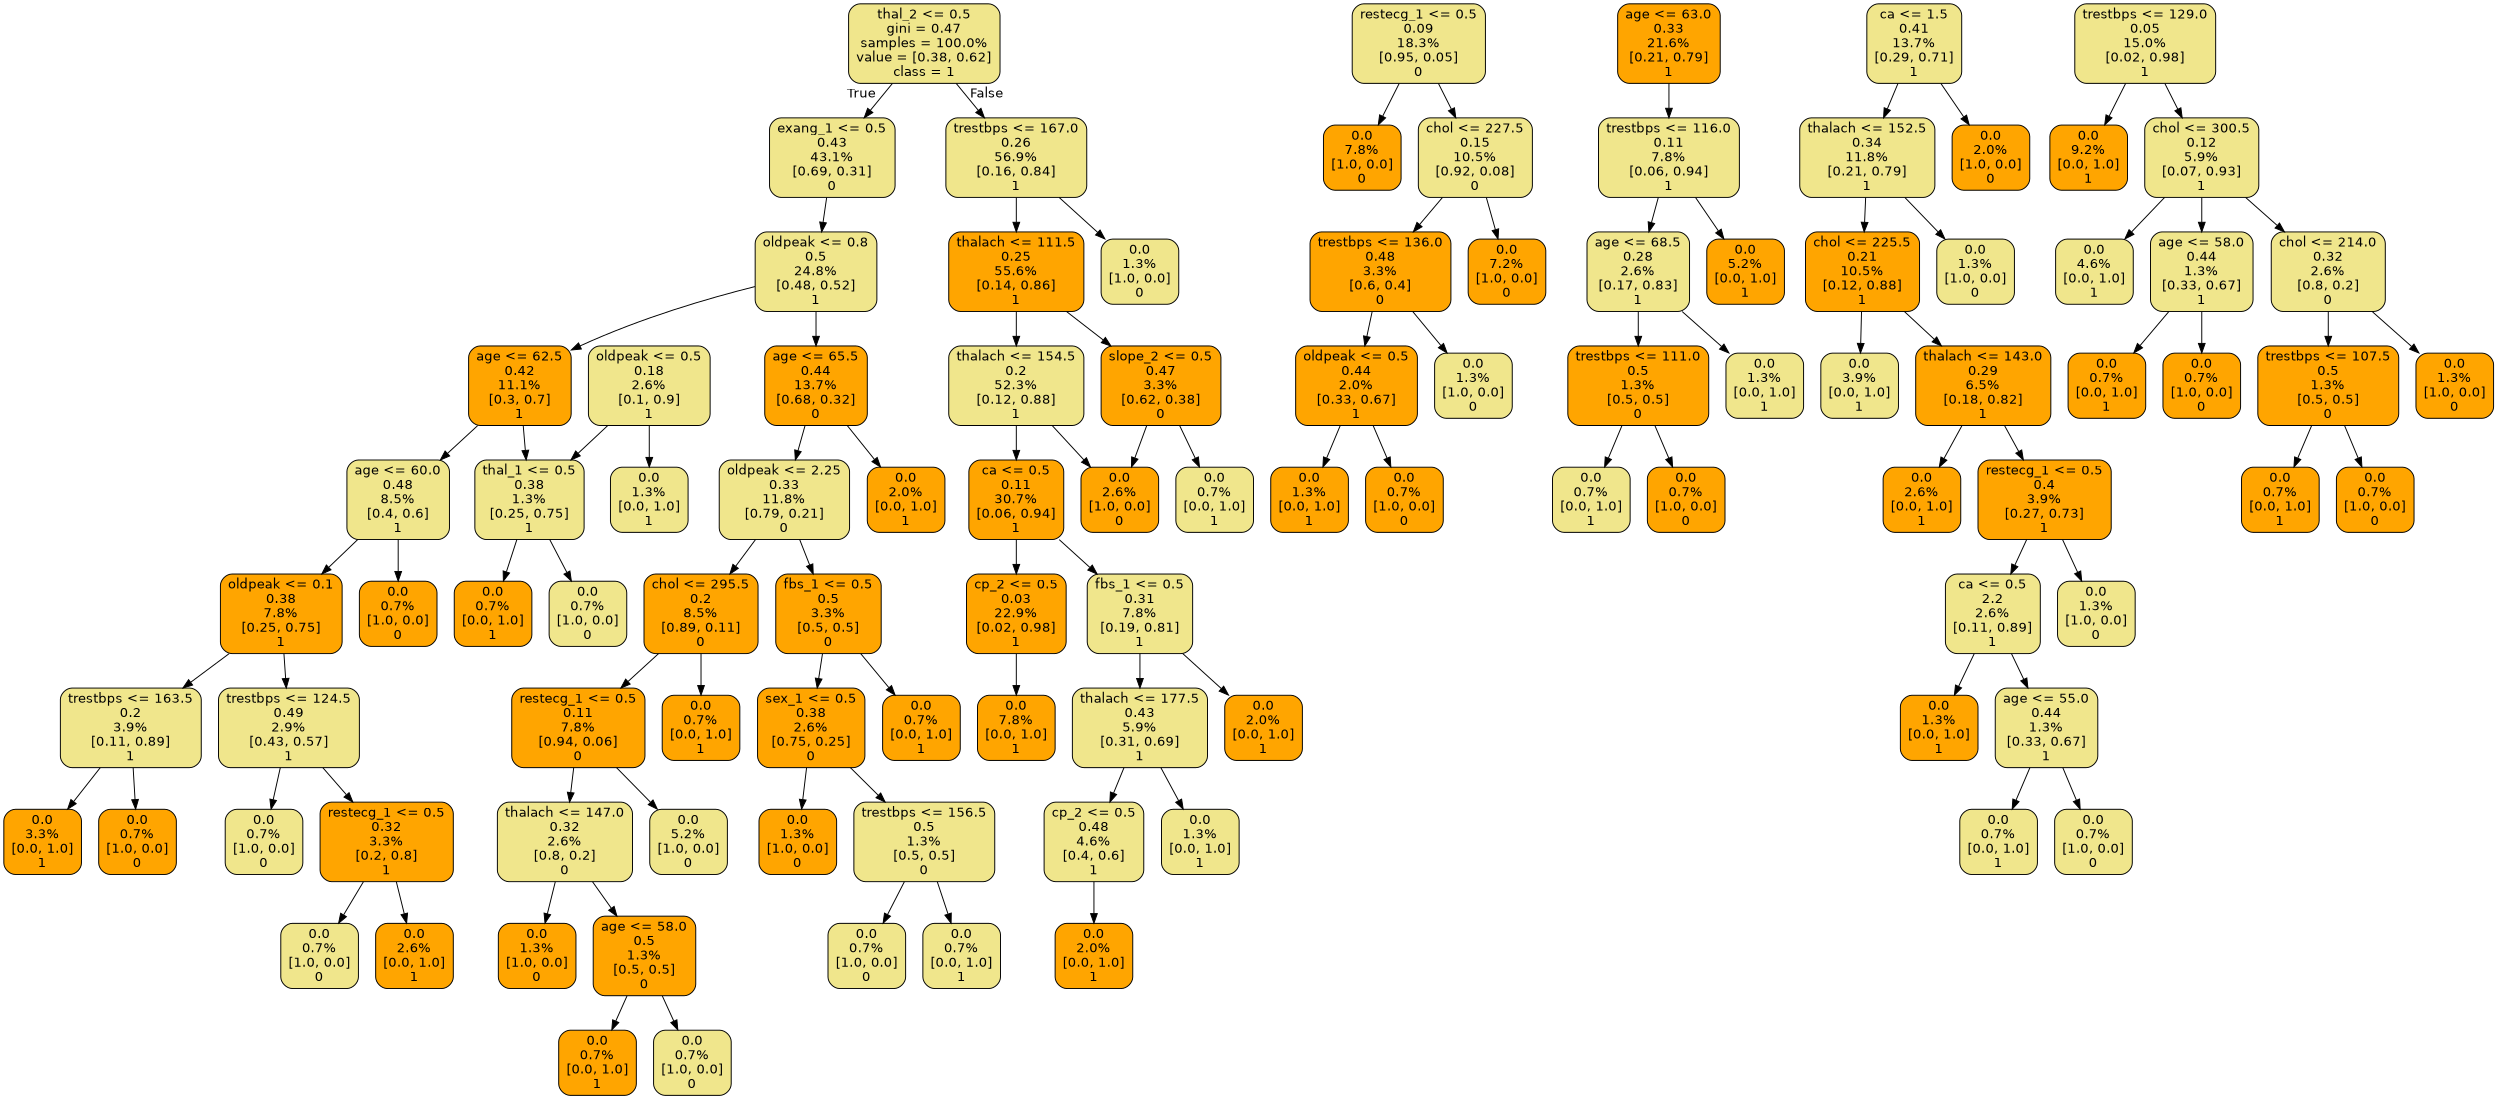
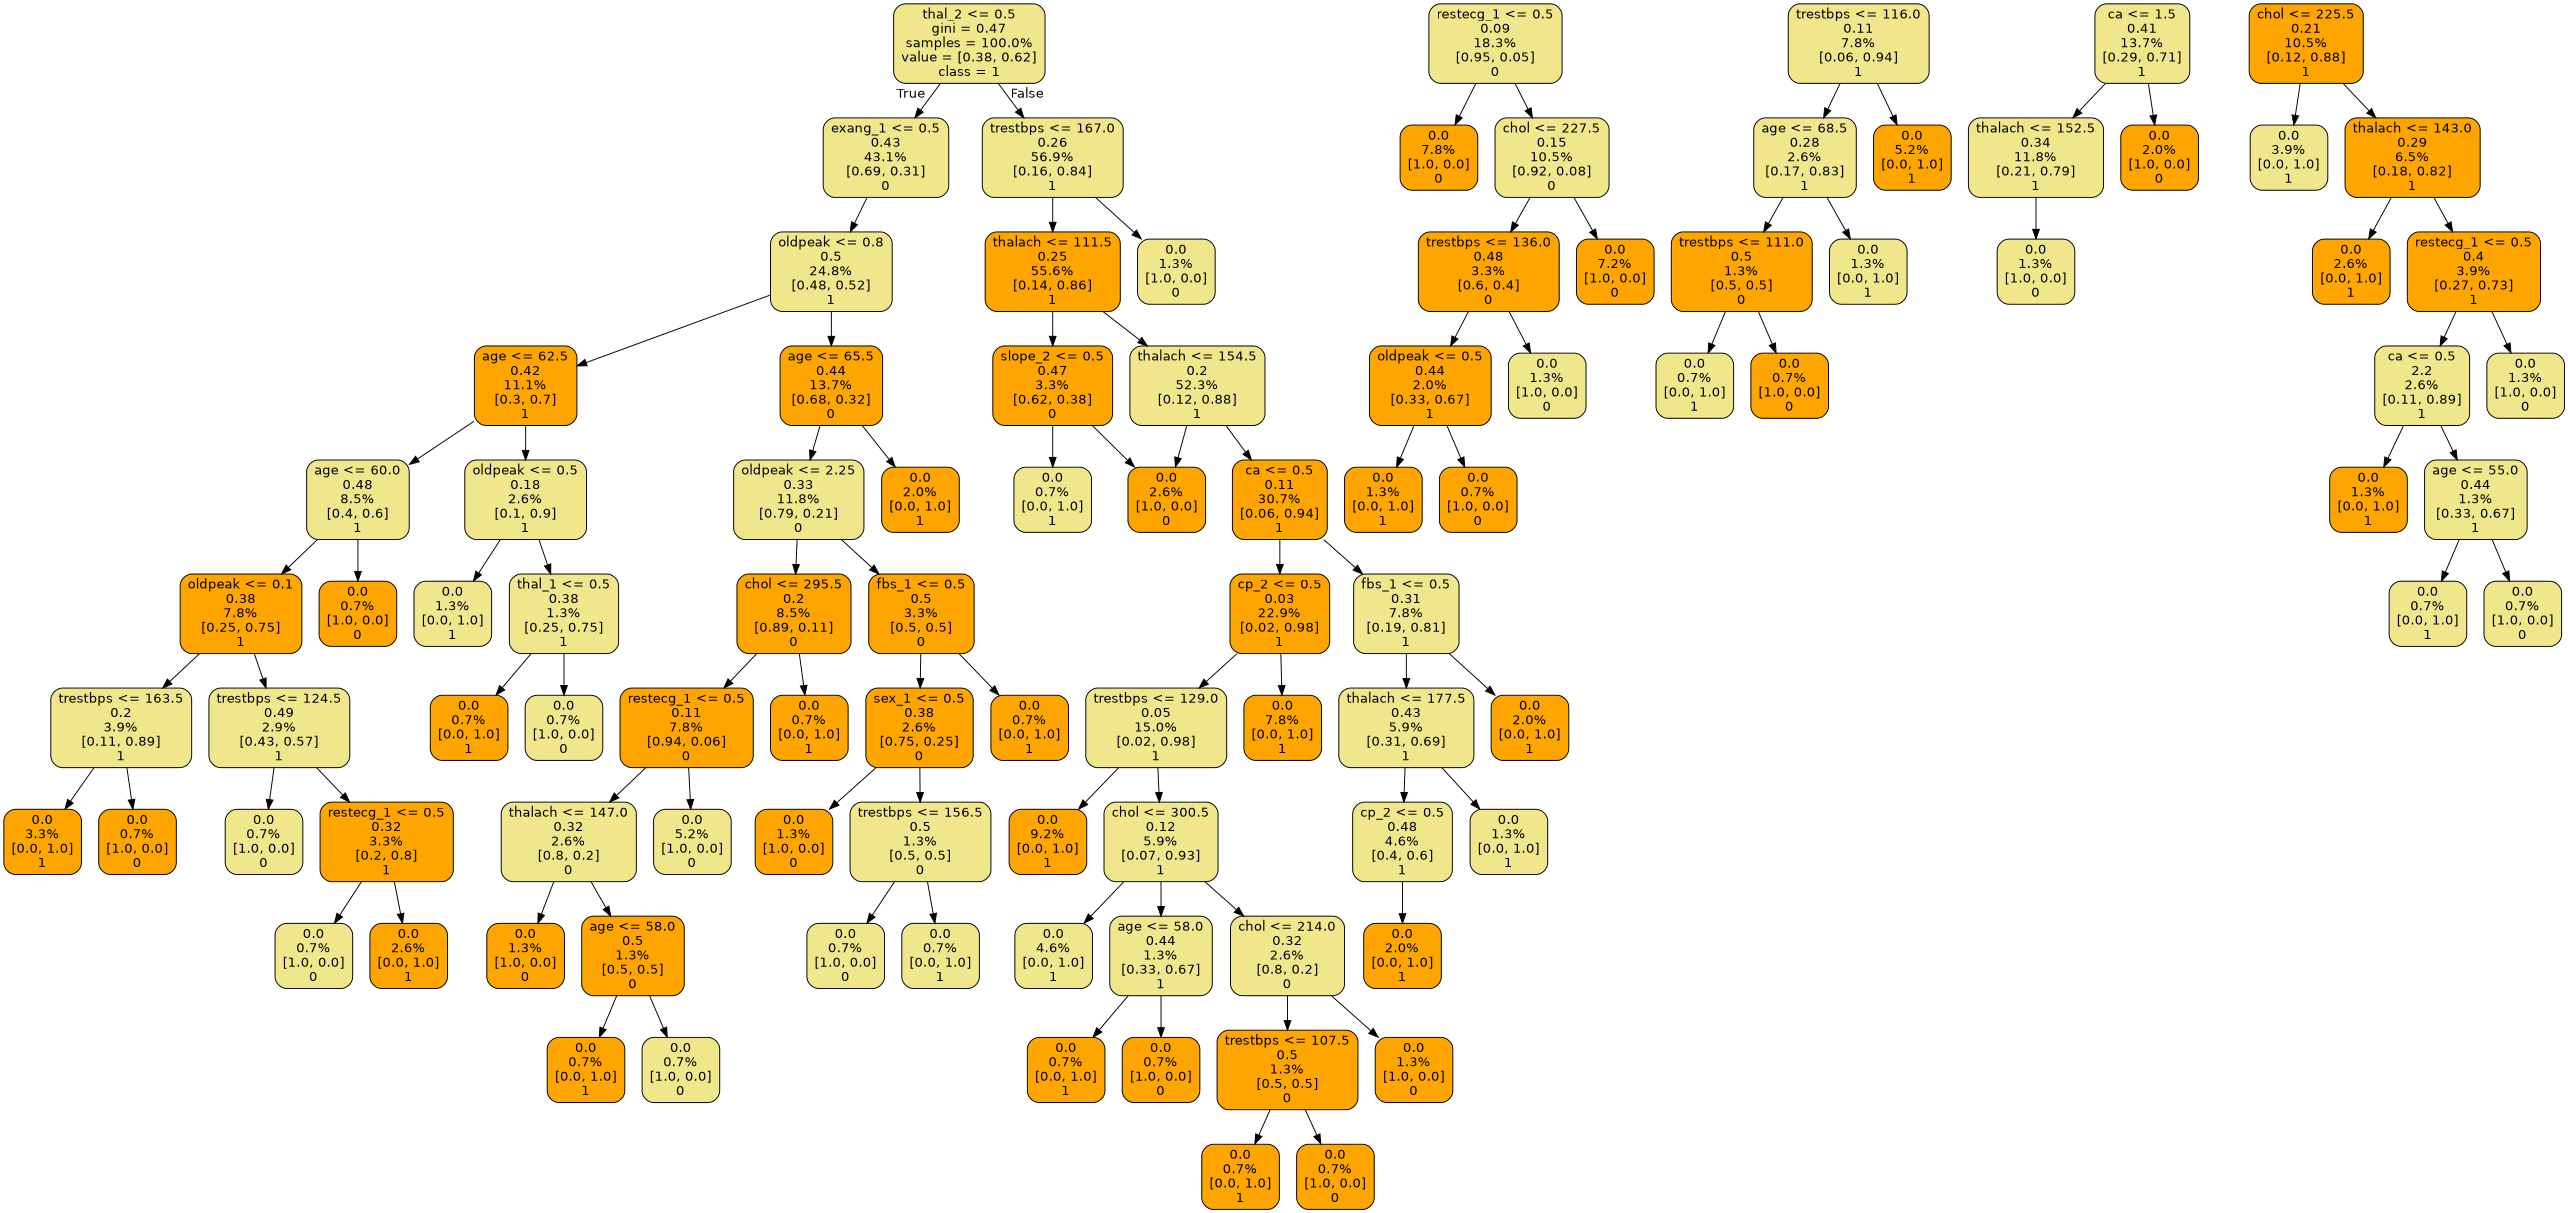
node "age <= 63.0 0.33 21.6% [0.21, 0.79] 1": removed
edge "thalach <= 152.5 0.34 11.8% [0.21, 0.79] 1" -> "chol <= 225.5 0.21 10.5% [0.12, 0.88] 1": removed
edge "age <= 62.5 0.42 11.1% [0.3, 0.7] 1" -> "thal_1 <= 0.5 0.38 1.3% [0.25, 0.75] 1": now "age <= 62.5 0.42 11.1% [0.3, 0.7] 1" -> "oldpeak <= 0.5 0.18 2.6% [0.1, 0.9] 1"
edge "cp_2 <= 0.5 0.03 22.9% [0.02, 0.98] 1" -> "trestbps <= 129.0 0.05 15.0% [0.02, 0.98] 1": added
